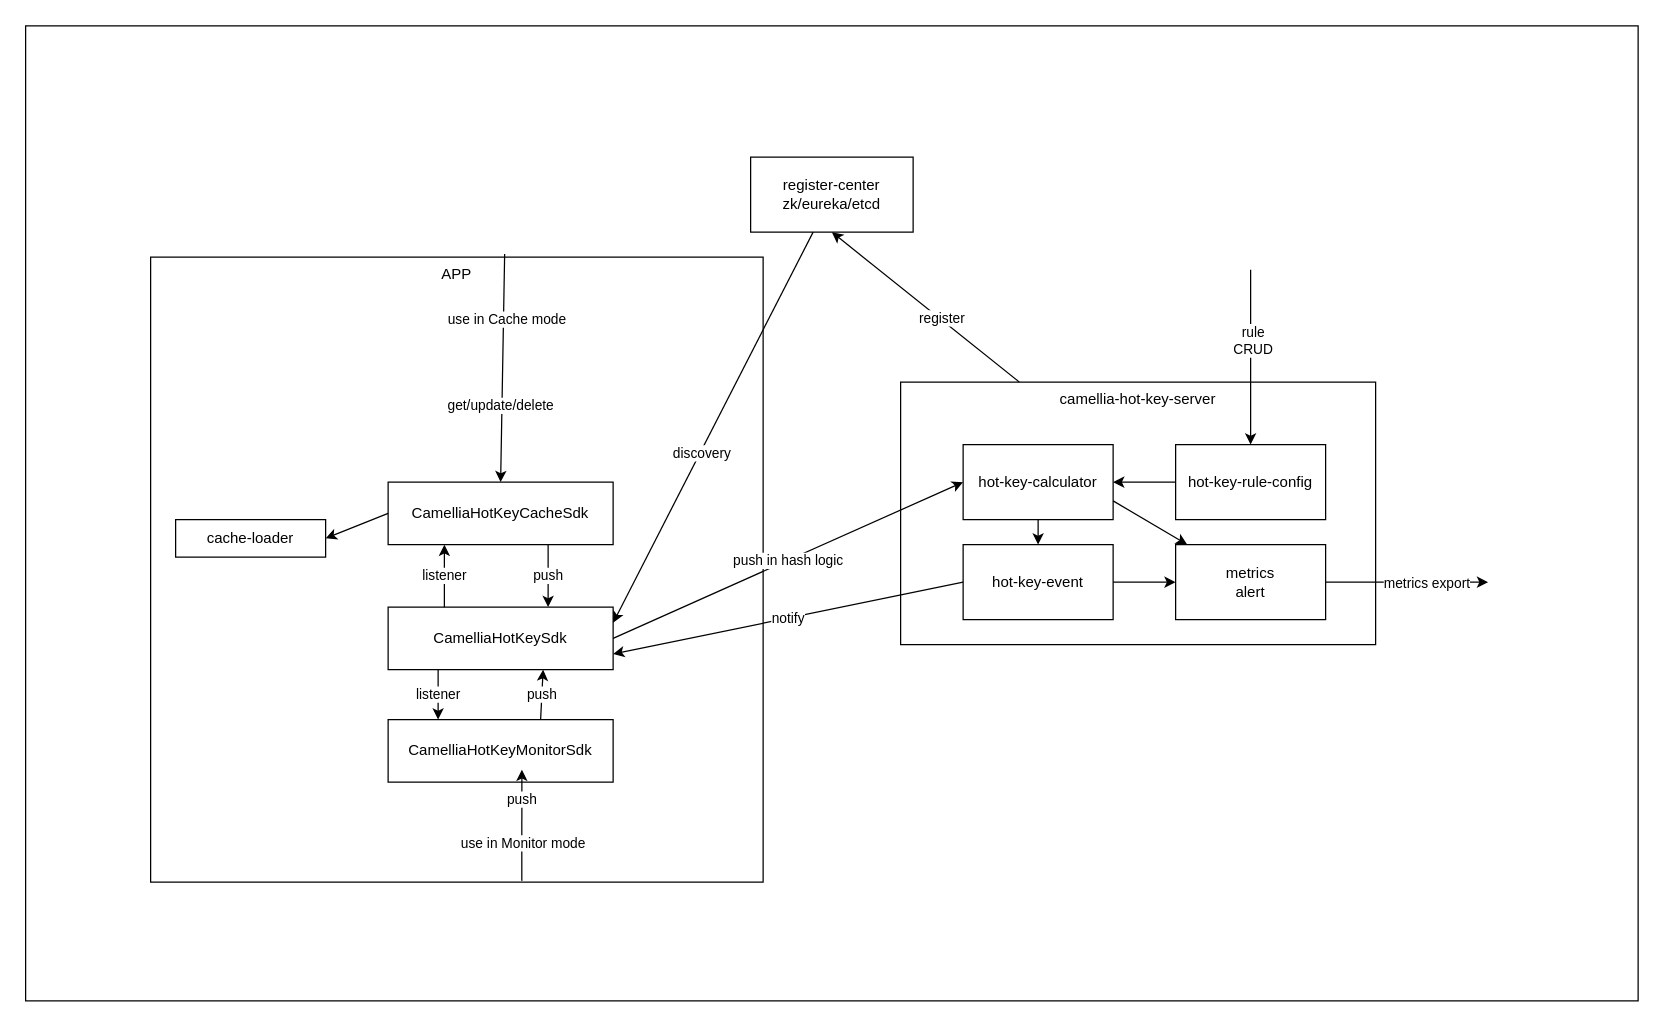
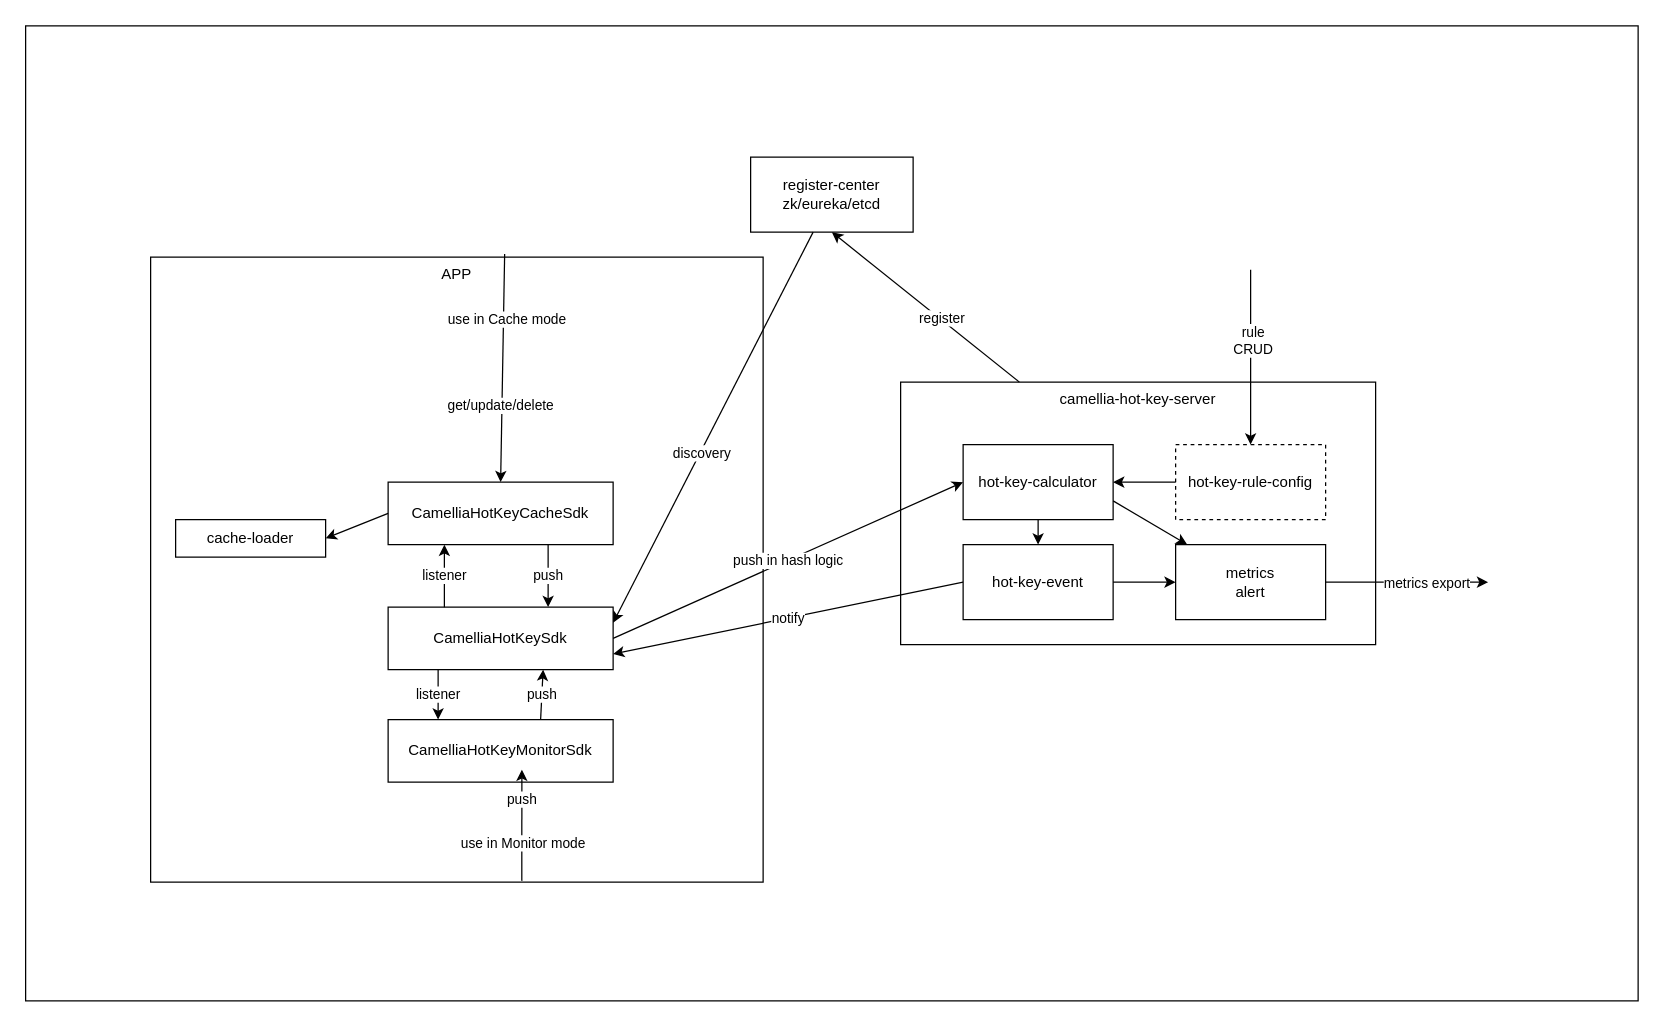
node "hot-key-rule-config": style solid -> dashed
